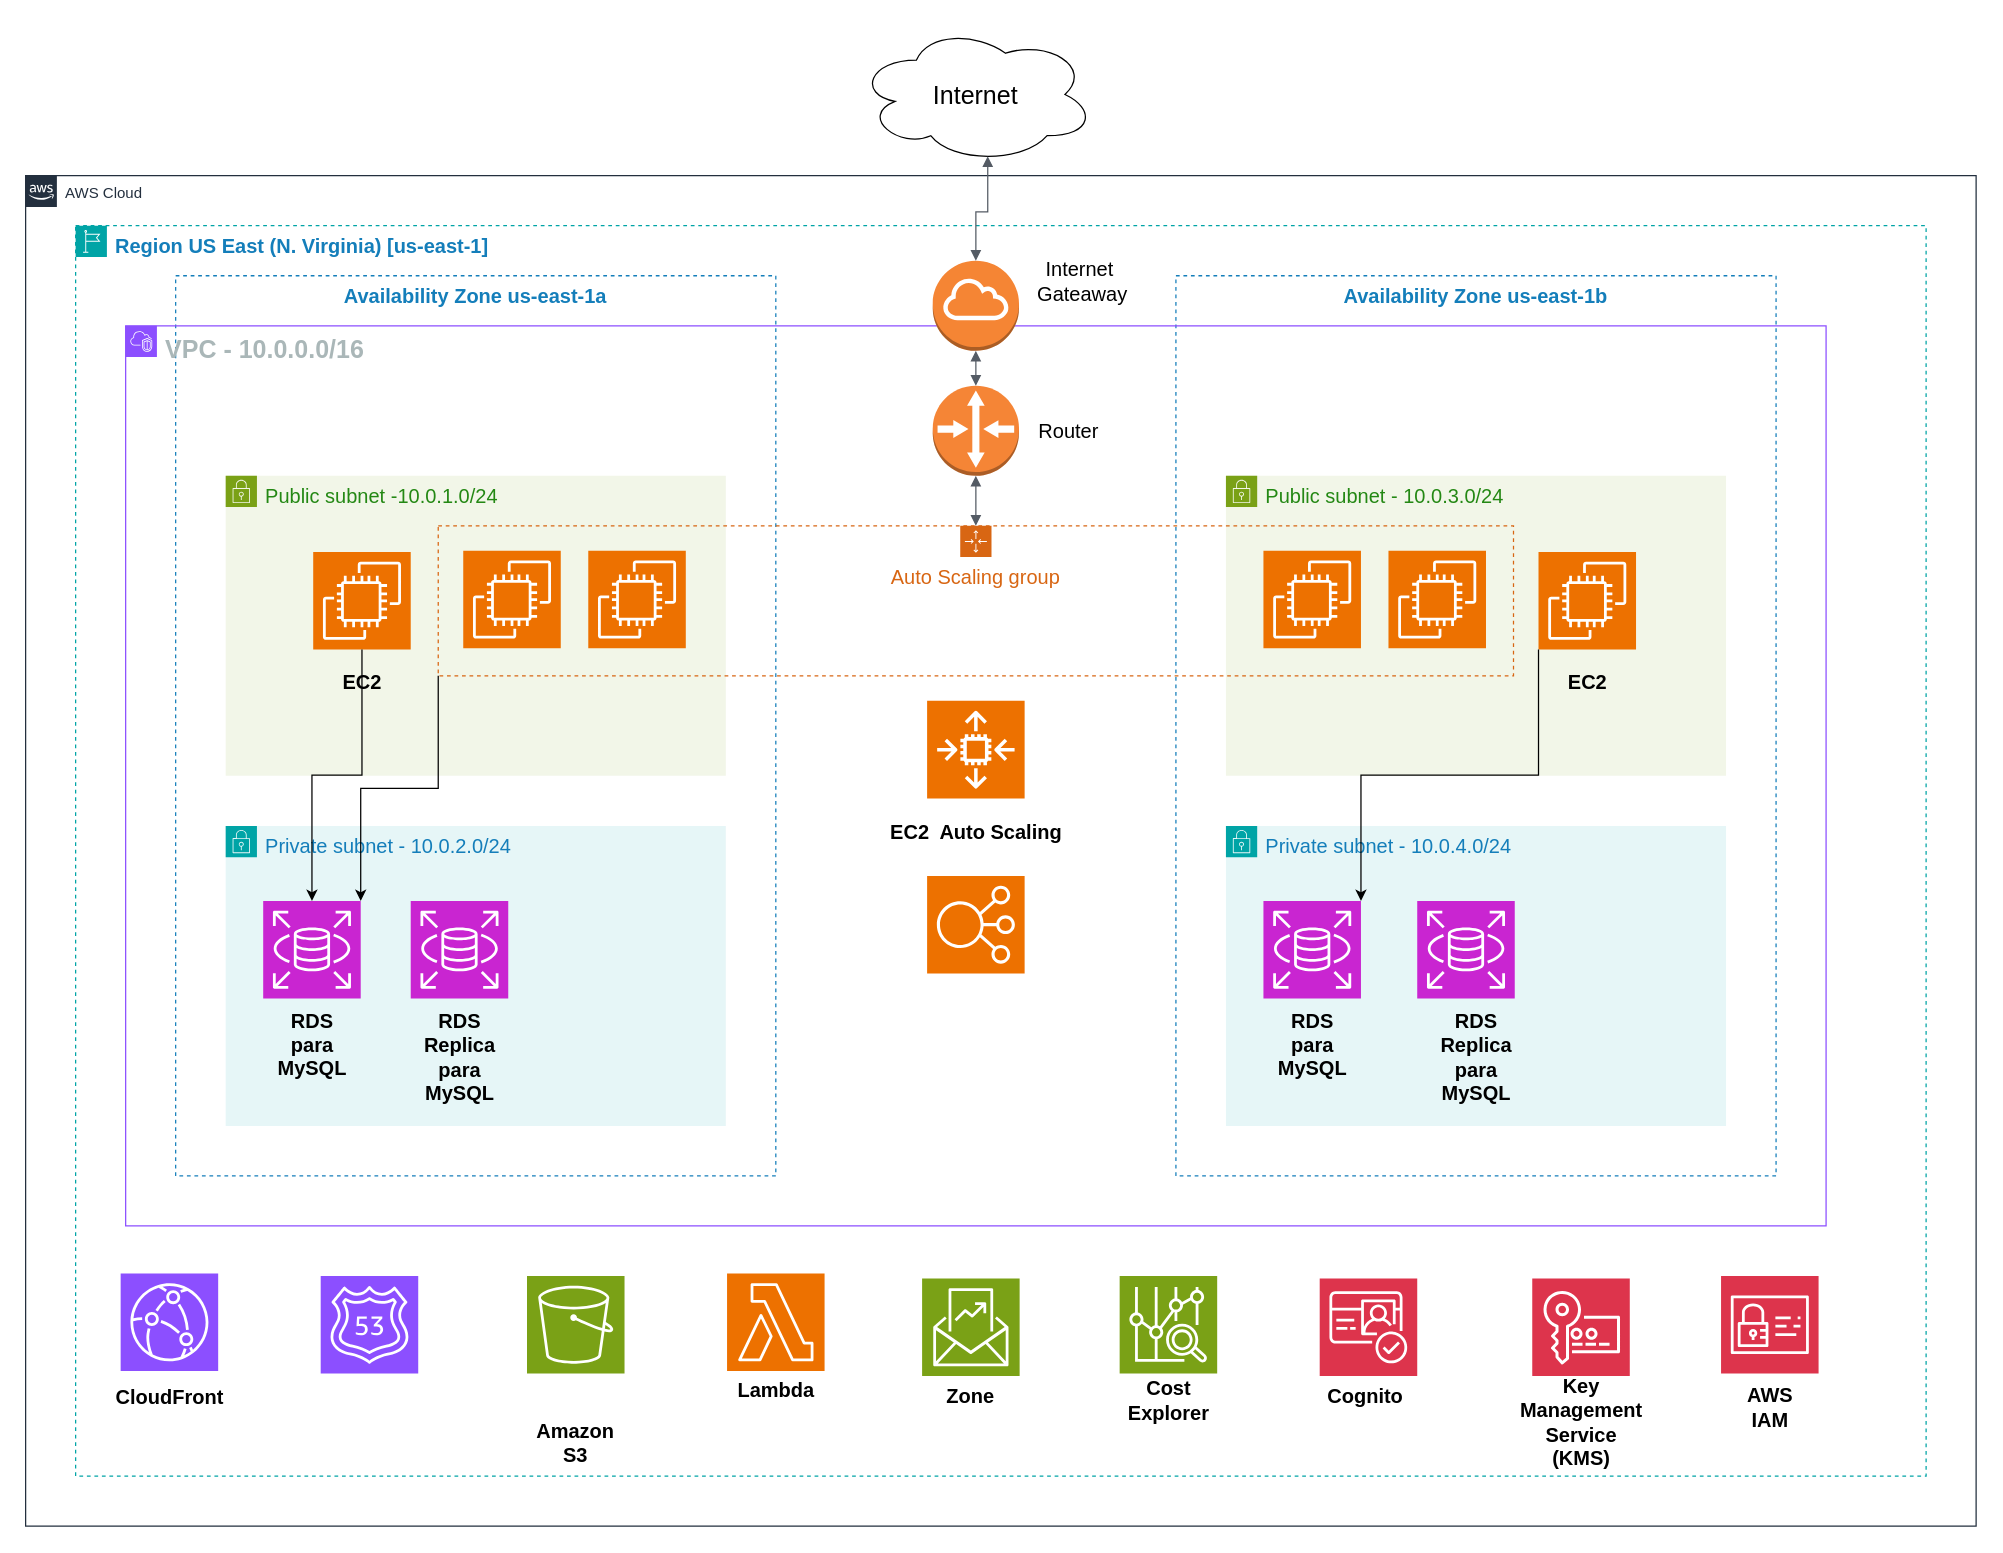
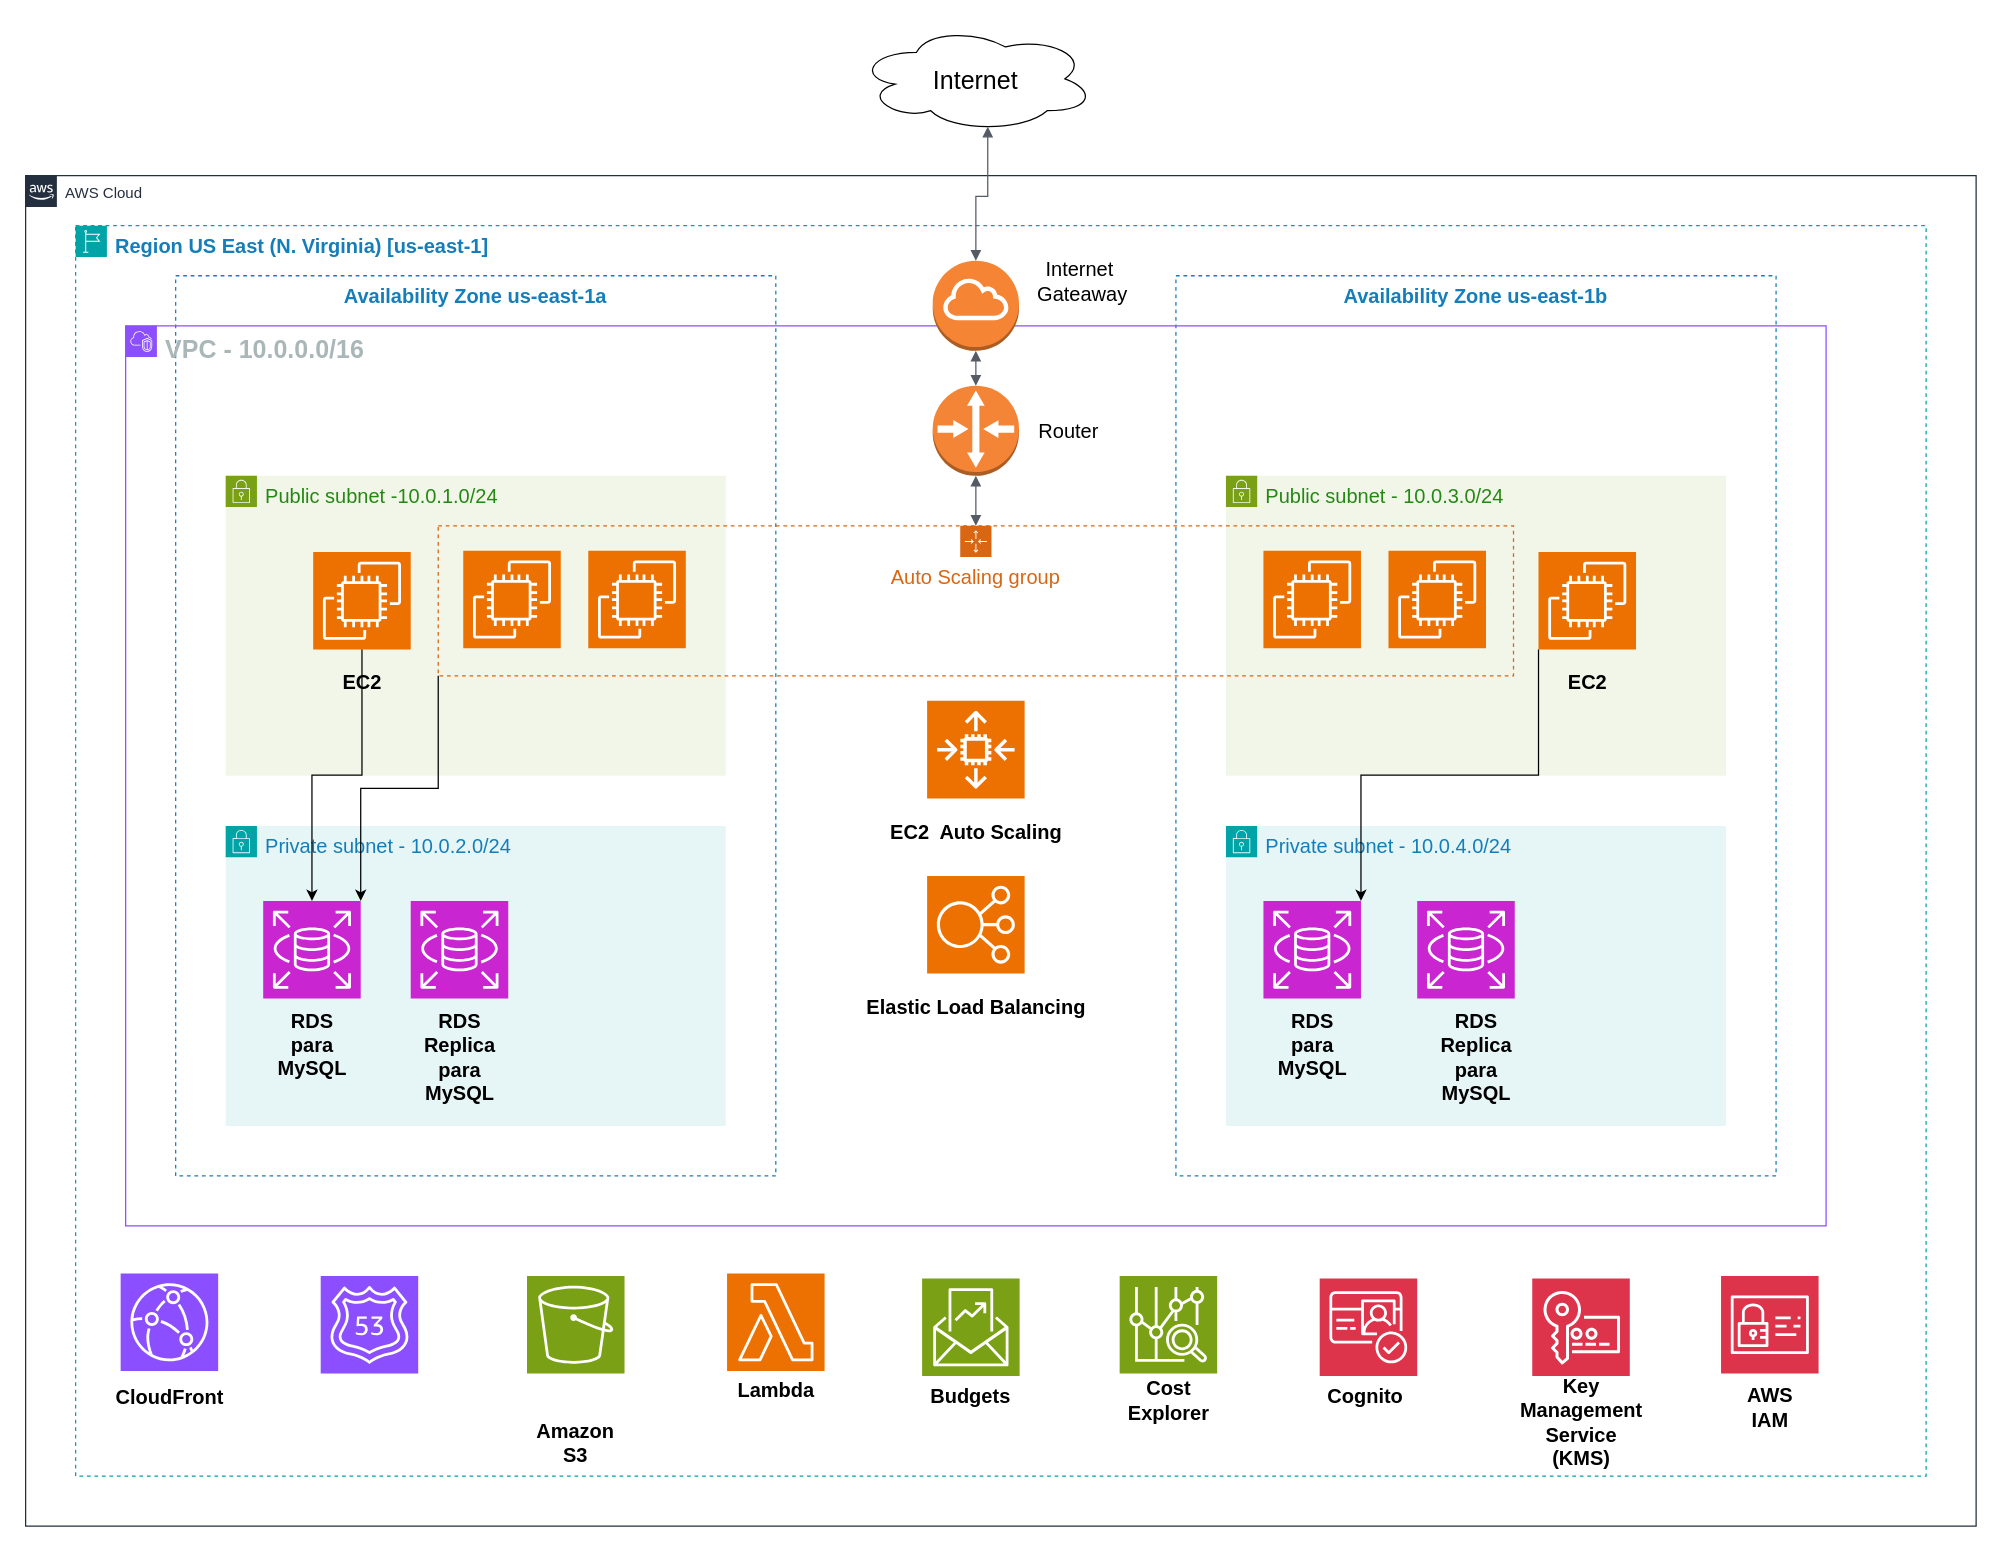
node "Internet": size 238x138 -> 238x106
node "Elastic Load Balancing": added
node "Zone": label "Zone" -> "Budgets"
